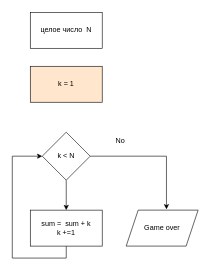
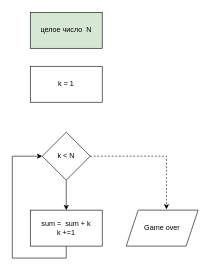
node "целое число N": fillcolor #ffffff -> #d5e8d4
node "k = 1": fillcolor #ffe6cc -> #ffffff
node "No": removed
edge "k < N" -> "Game over": style solid -> dashed
